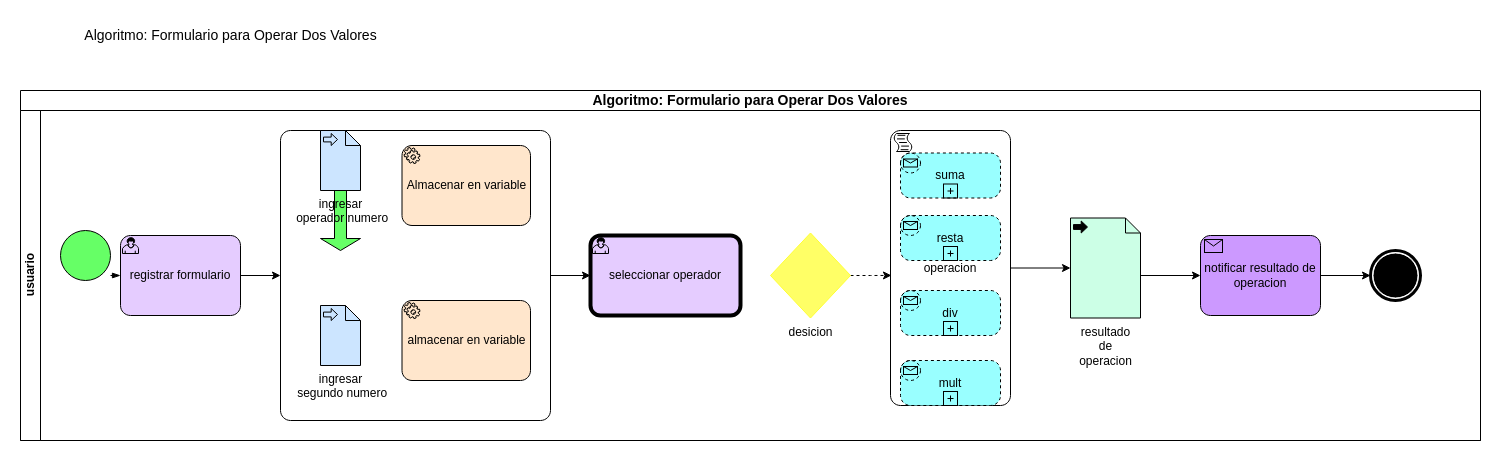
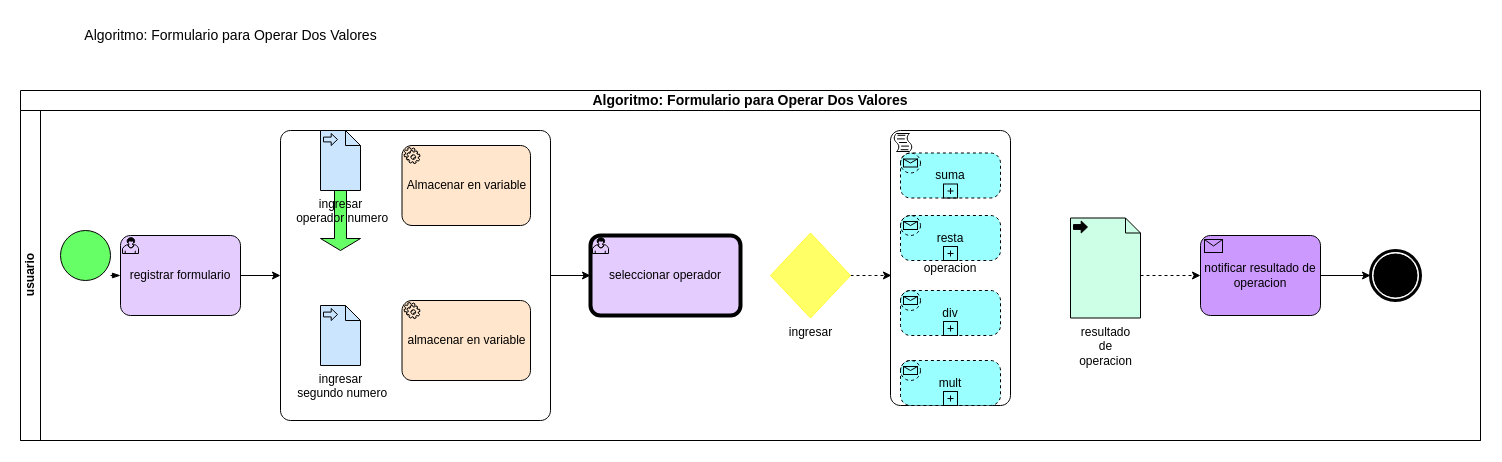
edge "operacion" -> "resultado de operacion": removed
edge "resultado de operacion" -> "notificar resultado de operacion": style solid -> dashed
node "desicion": label "desicion" -> "ingresar"
